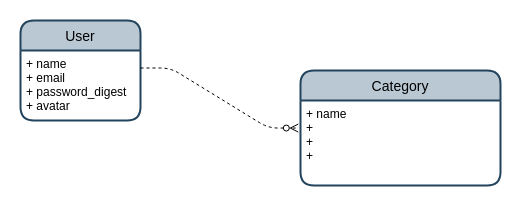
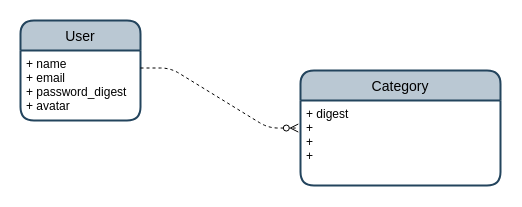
node "+ name + + +": label "+ name + + +" -> "+ digest + + +"
